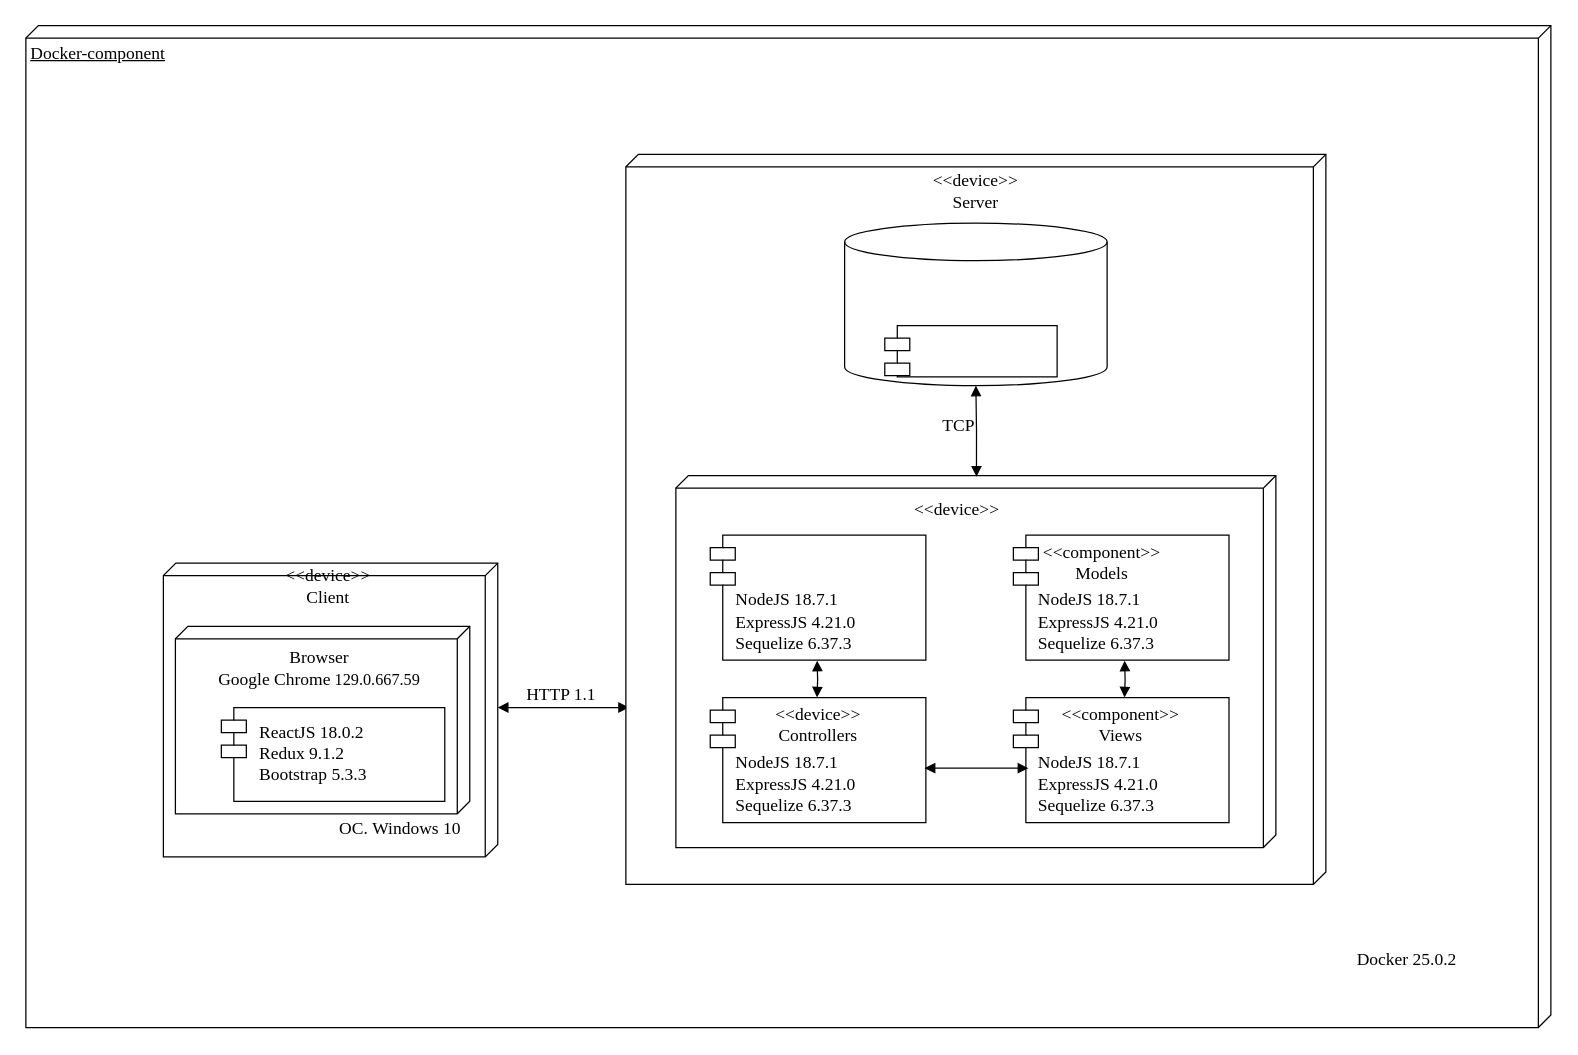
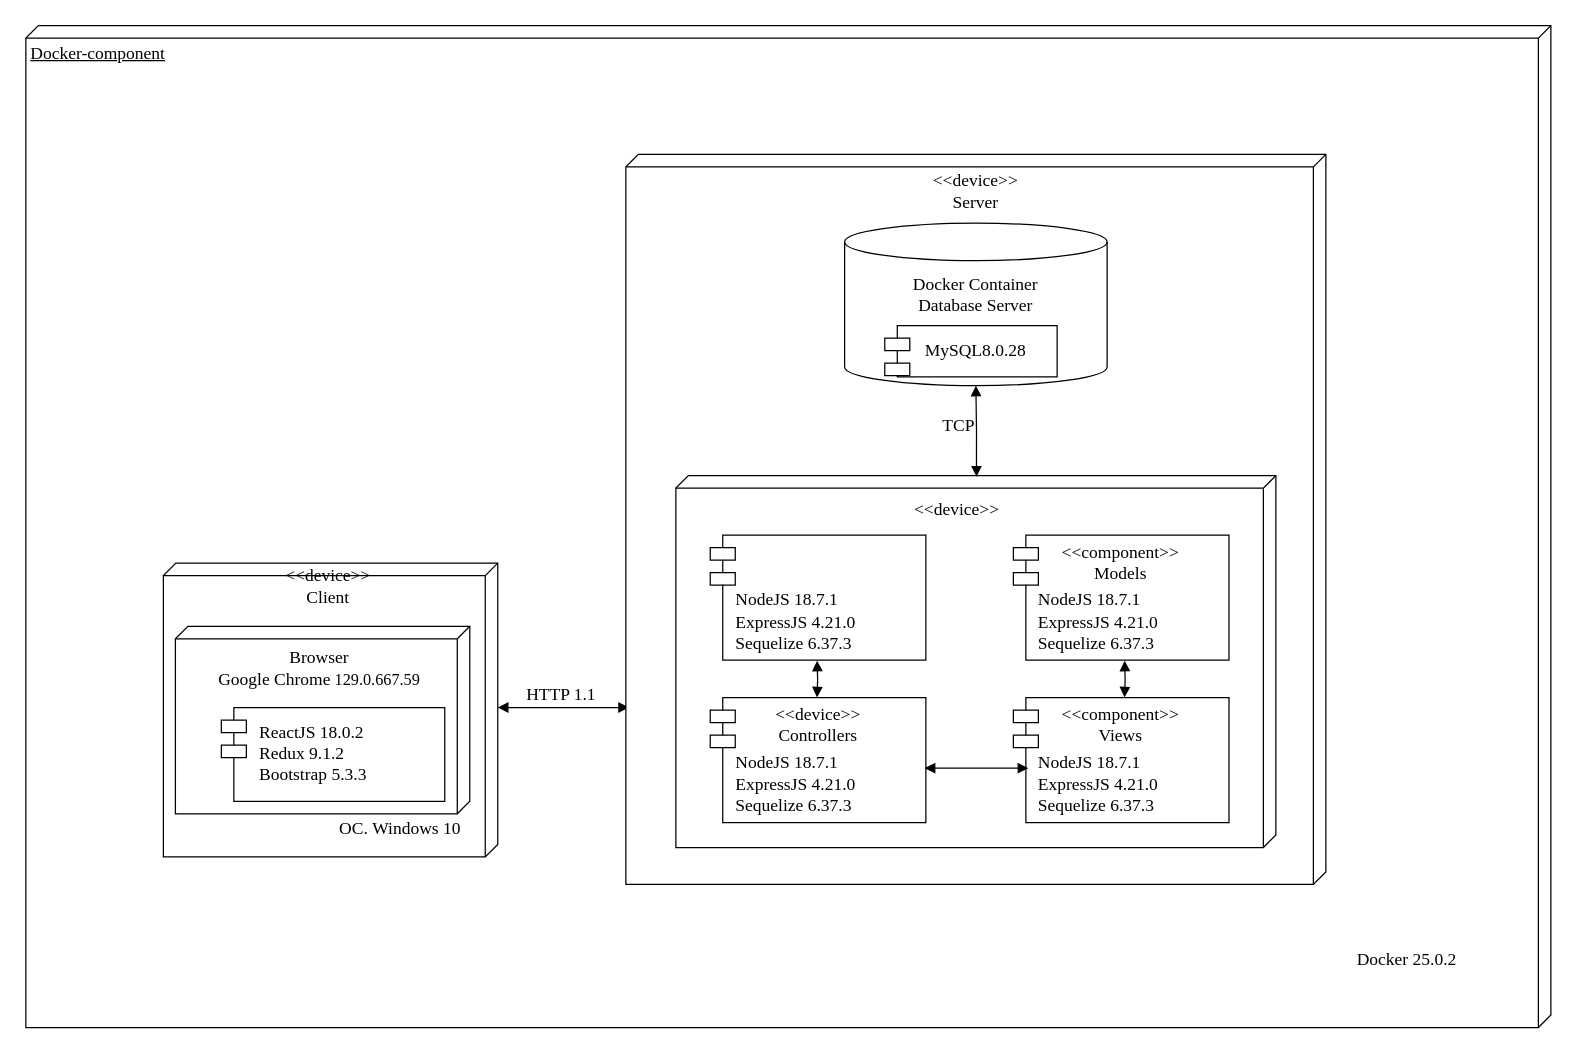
node "Docker Container Database Server": added
node "MySQL8.0.28": added
node "<<component>> Models": moved (1102, 563) -> (1121, 563)
